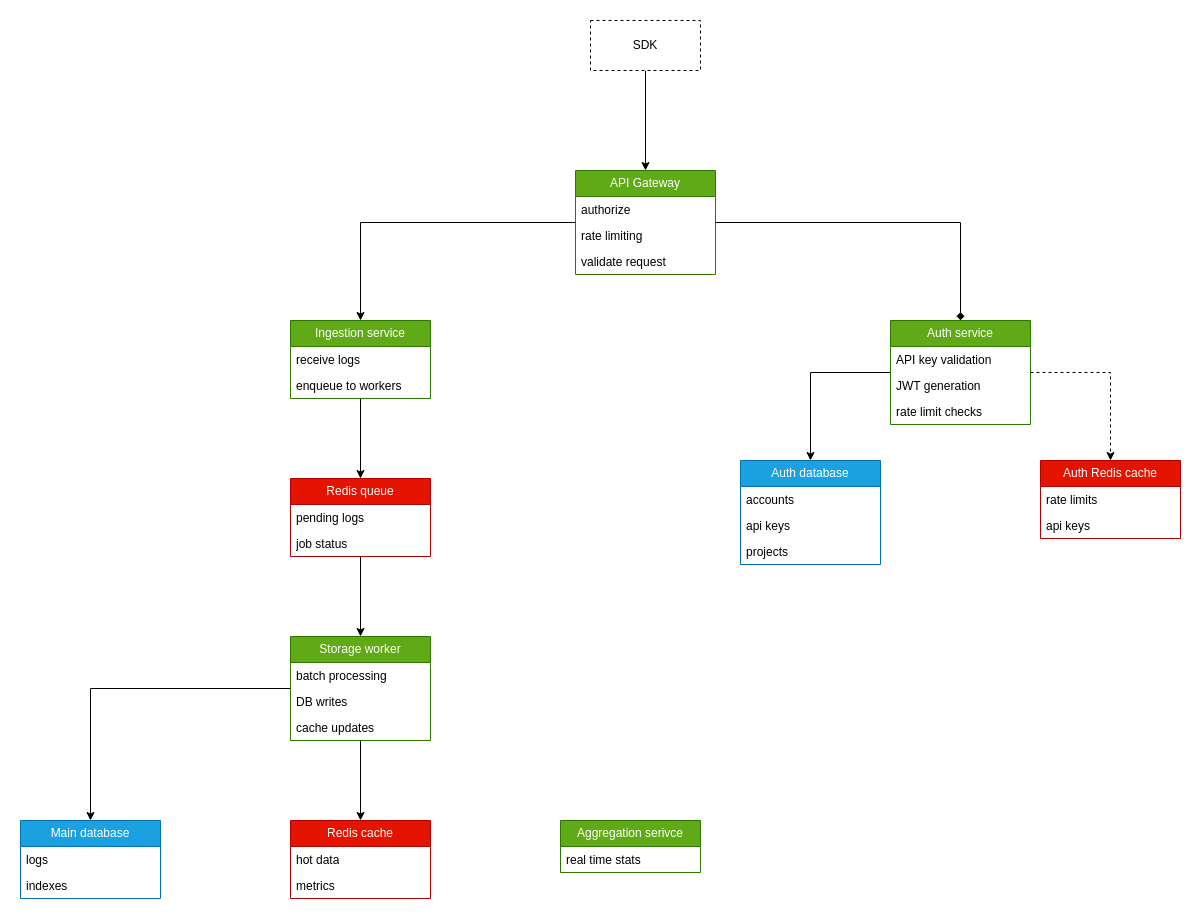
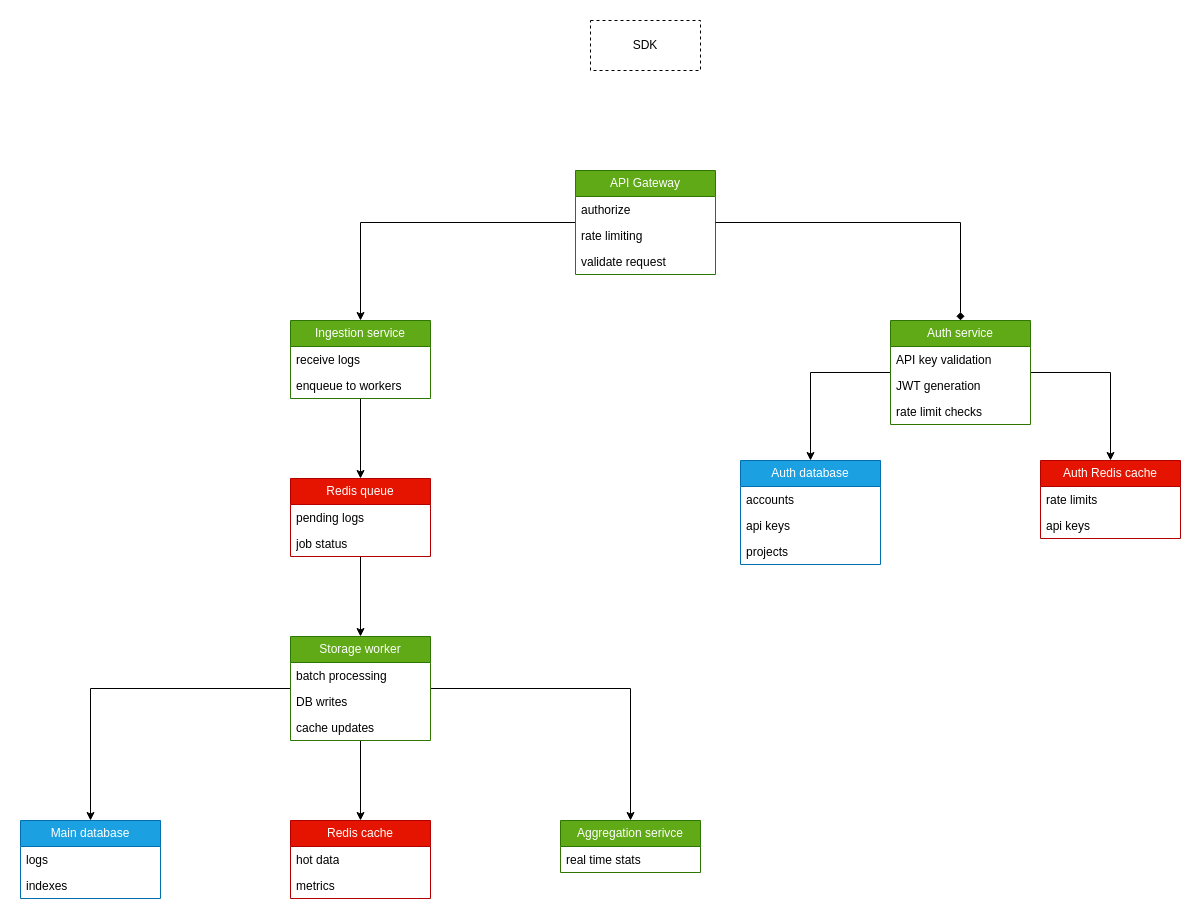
edge "SDK" -> "API Gateway": removed
edge "Auth service" -> "Auth Redis cache": style dashed -> solid
edge "Storage worker" -> "Aggregation serivce": added
